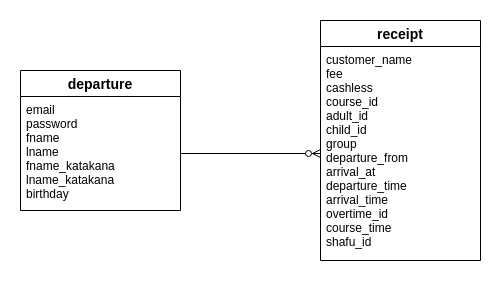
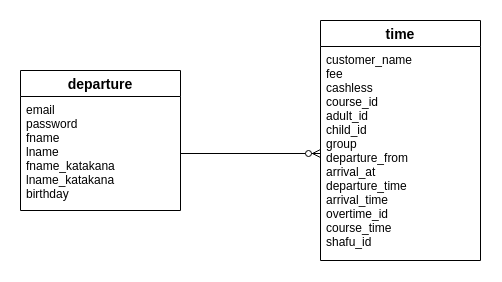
node "receipt": label "receipt" -> "time"
